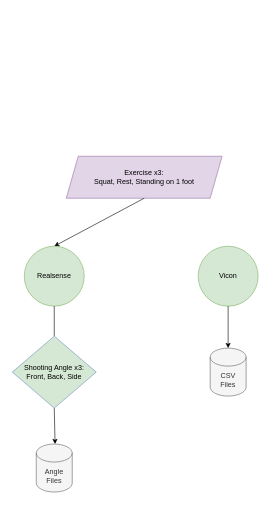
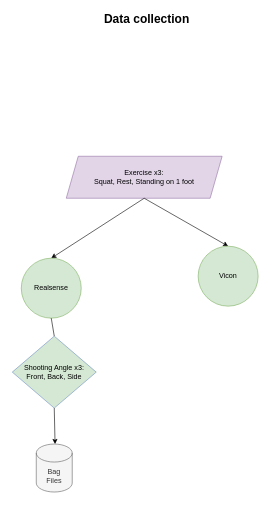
node "Data collection": added
edge "Exercise x3: Squat, Rest, Standing on 1 foot" -> "Vicon": added
node "Realsense": moved (54, 276) -> (51, 288)
edge "Vicon" -> "CSV Files": removed
node "CSV Files": removed
node "Angle Files": label "Angle Files" -> "Bag Files"
